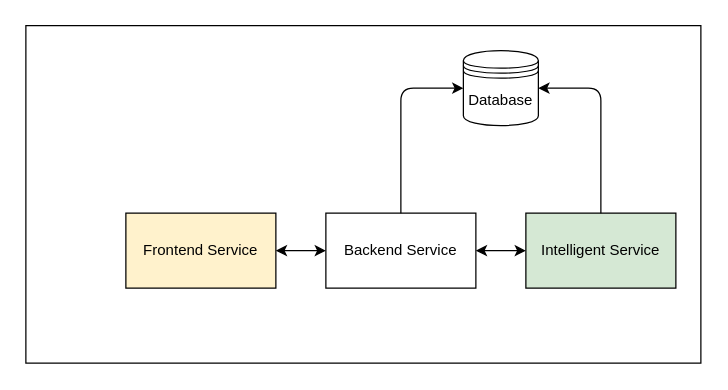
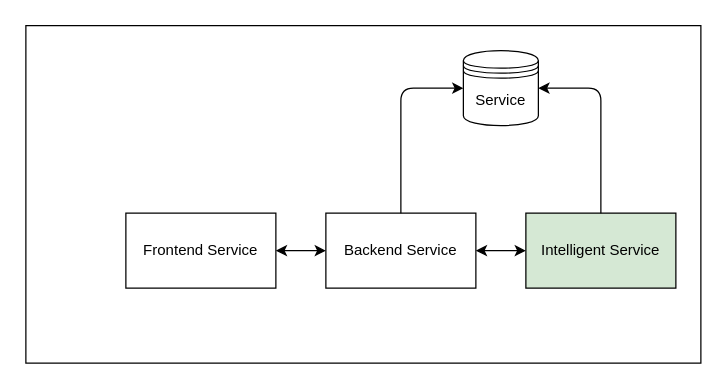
node "Database": label "Database" -> "Service"
node "Frontend Service": fillcolor #fff2cc -> #ffffff
